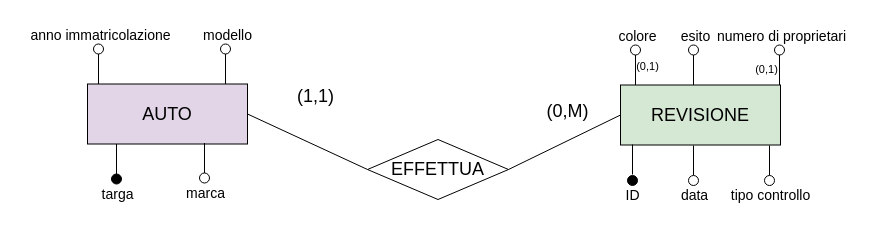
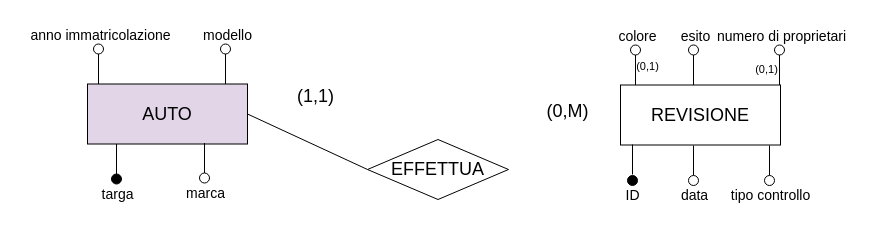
node "REVISIONE": fillcolor #d5e8d4 -> #ffffff
edge "REVISIONE" -- "EFFETTUA": removed
